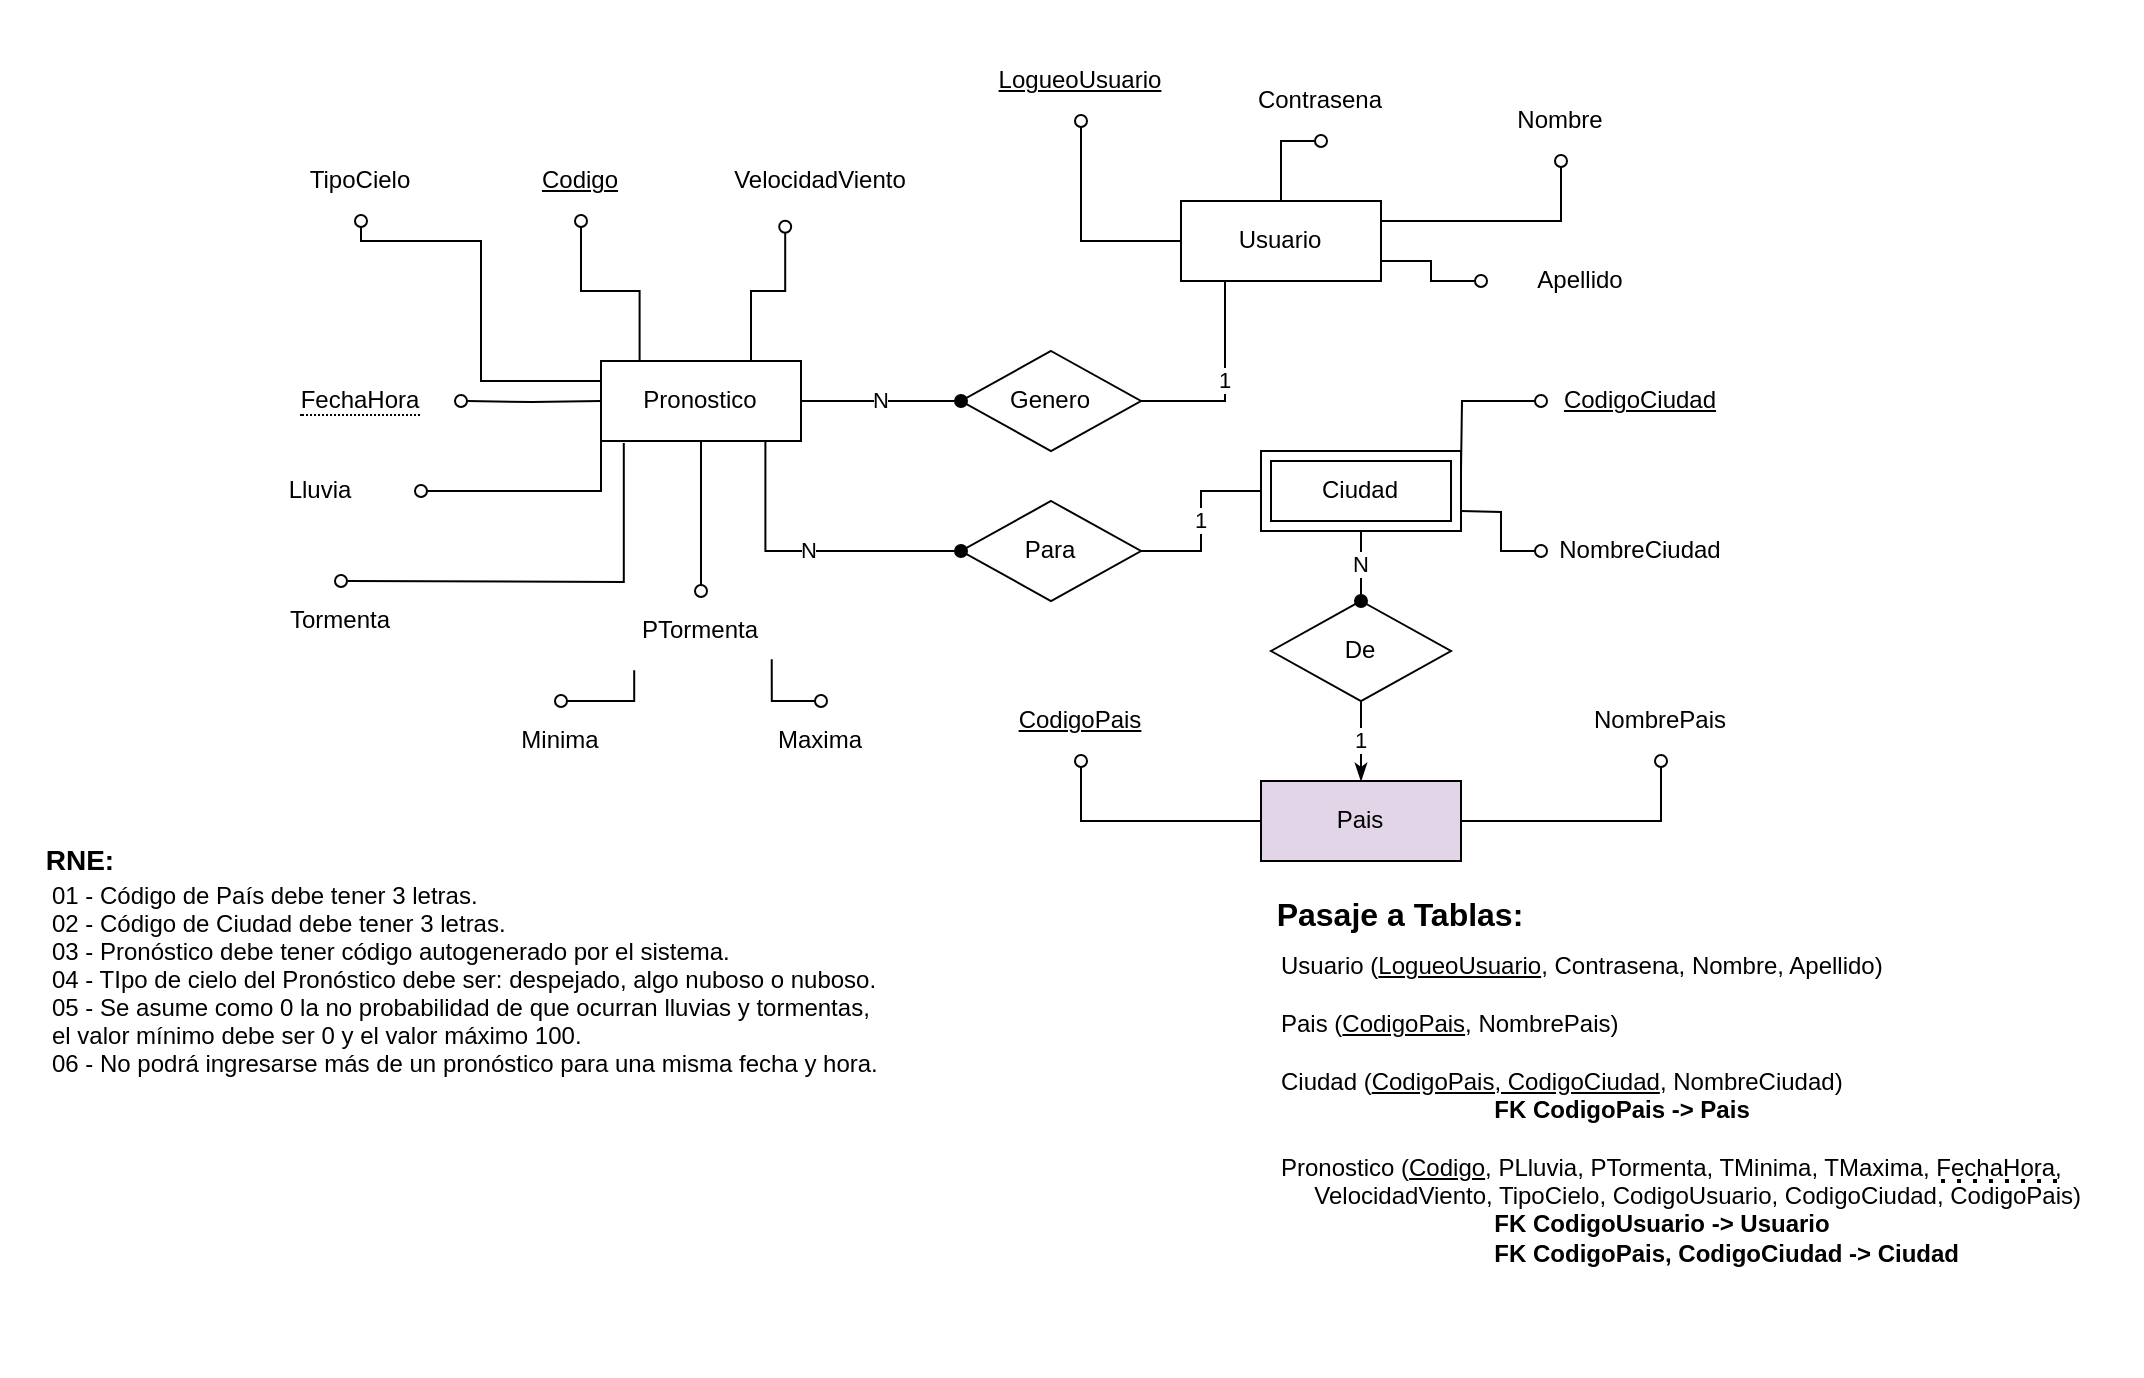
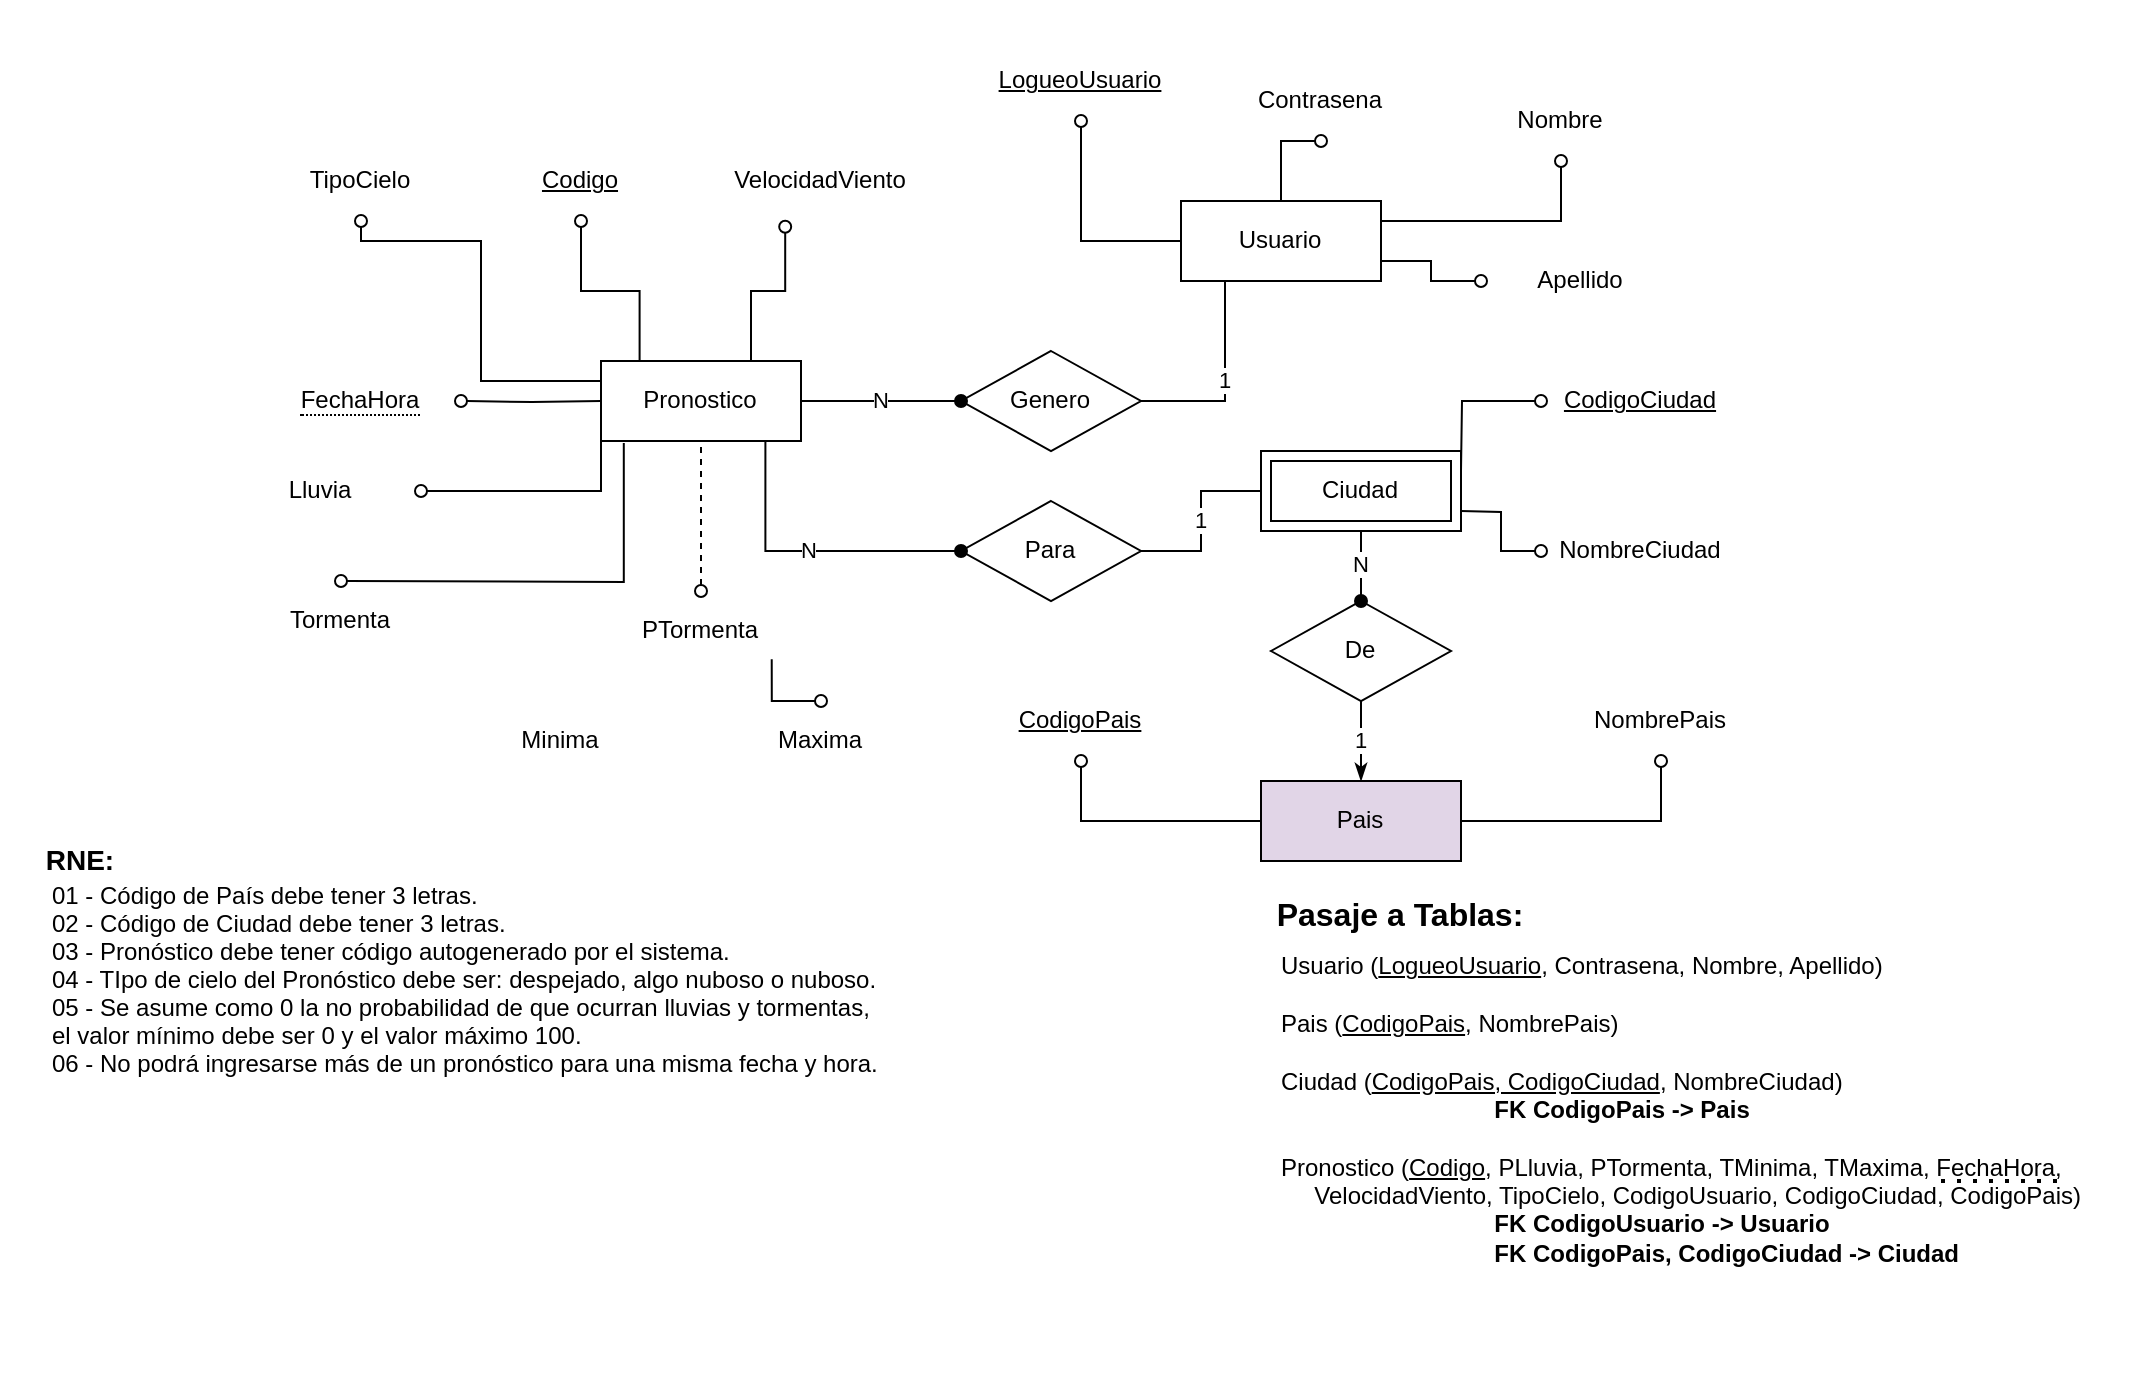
edge "Pronostico" -> "PTormenta": style solid -> dashed
edge "PTormenta" -> "Minima": removed
